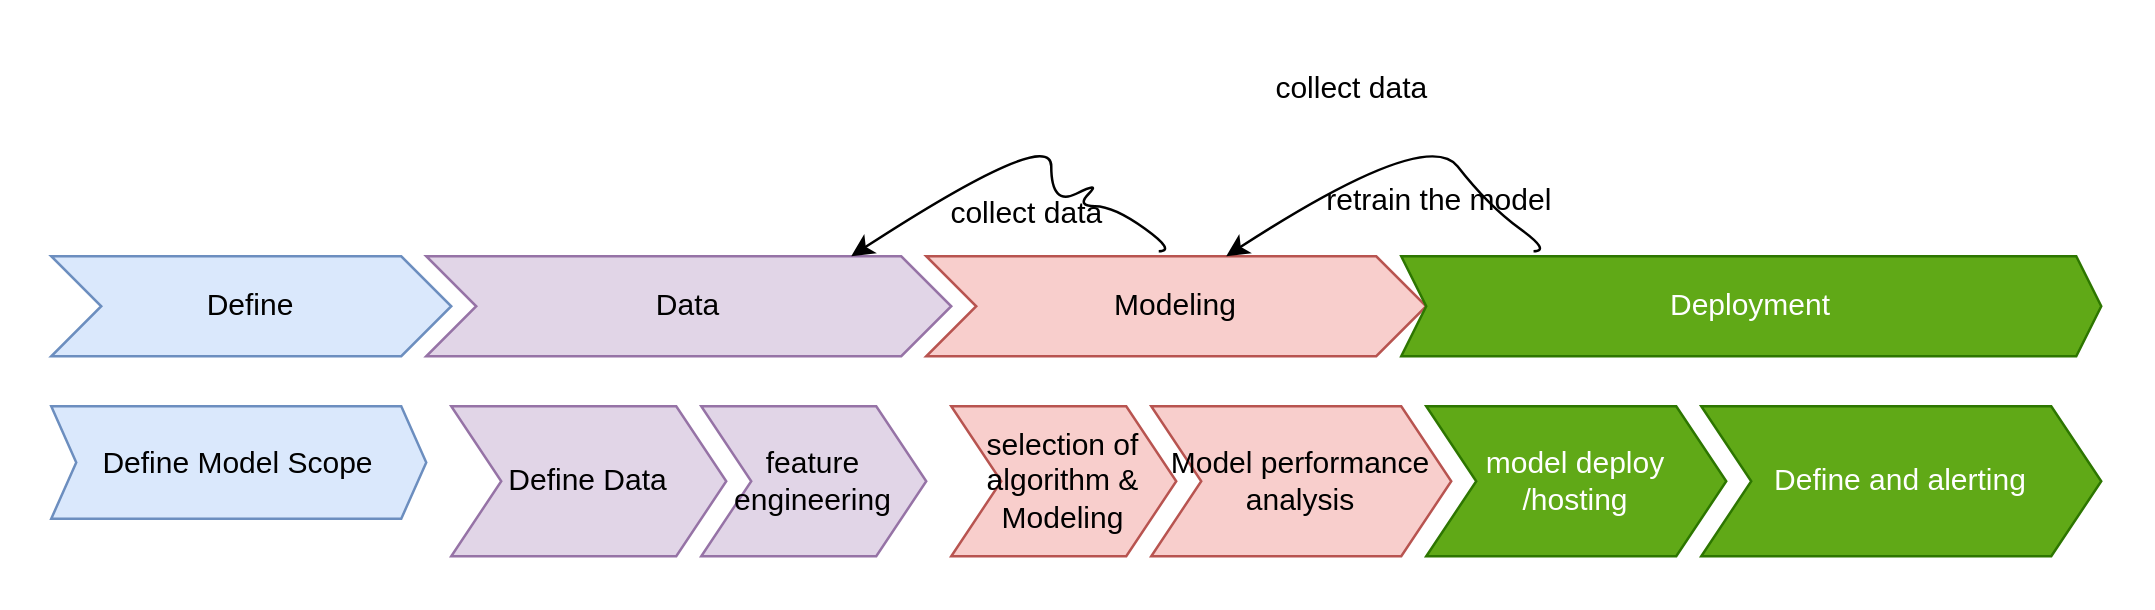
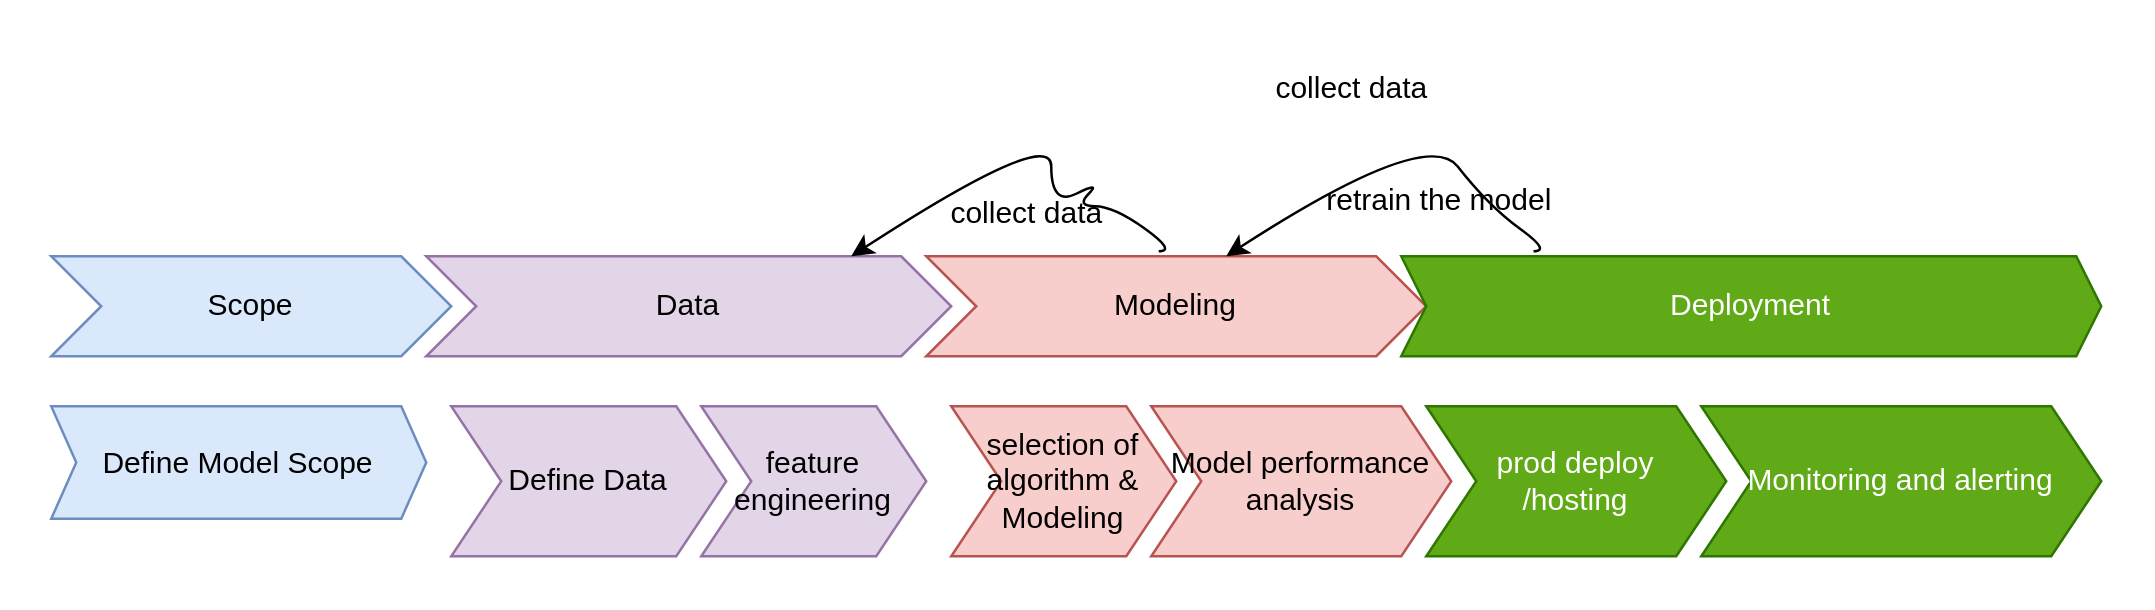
node "Define": label "Define" -> "Scope"
node "model deploy /hosting": label "model deploy /hosting" -> "prod deploy /hosting"
node "Define and alerting": label "Define and alerting" -> "Monitoring and alerting"
